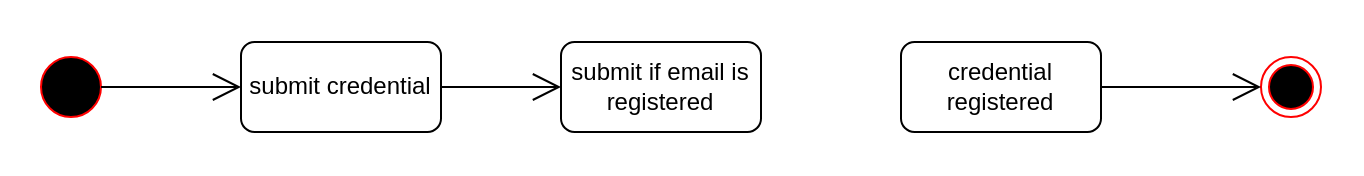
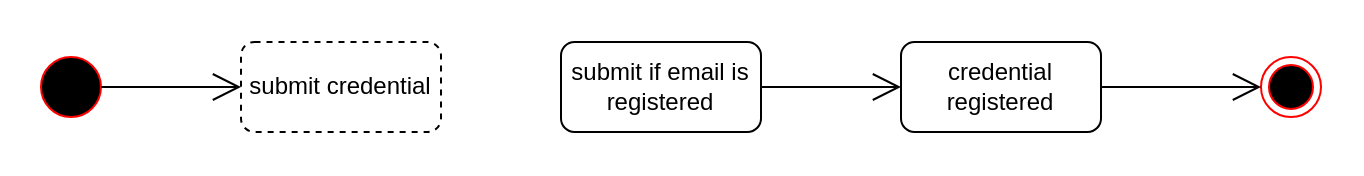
node "submit credential": style solid -> dashed
edge "submit credential" -> "submit if email is registered": removed
edge "submit if email is registered" -> "credential registered": added
